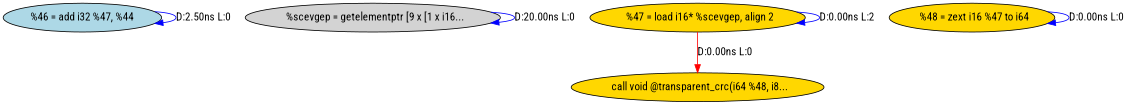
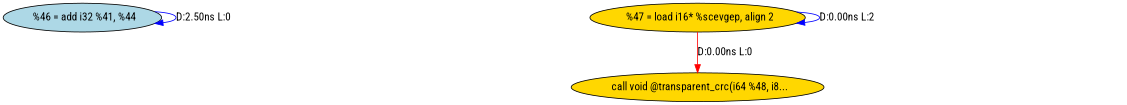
node "%46 = add i32 %47, %44": label "%46 = add i32 %47, %44" -> "%46 = add i32 %41, %44"
node "%scevgep = getelementptr [9 x [1 x i16...": removed
node "%48 = zext i16 %47 to i64": removed
